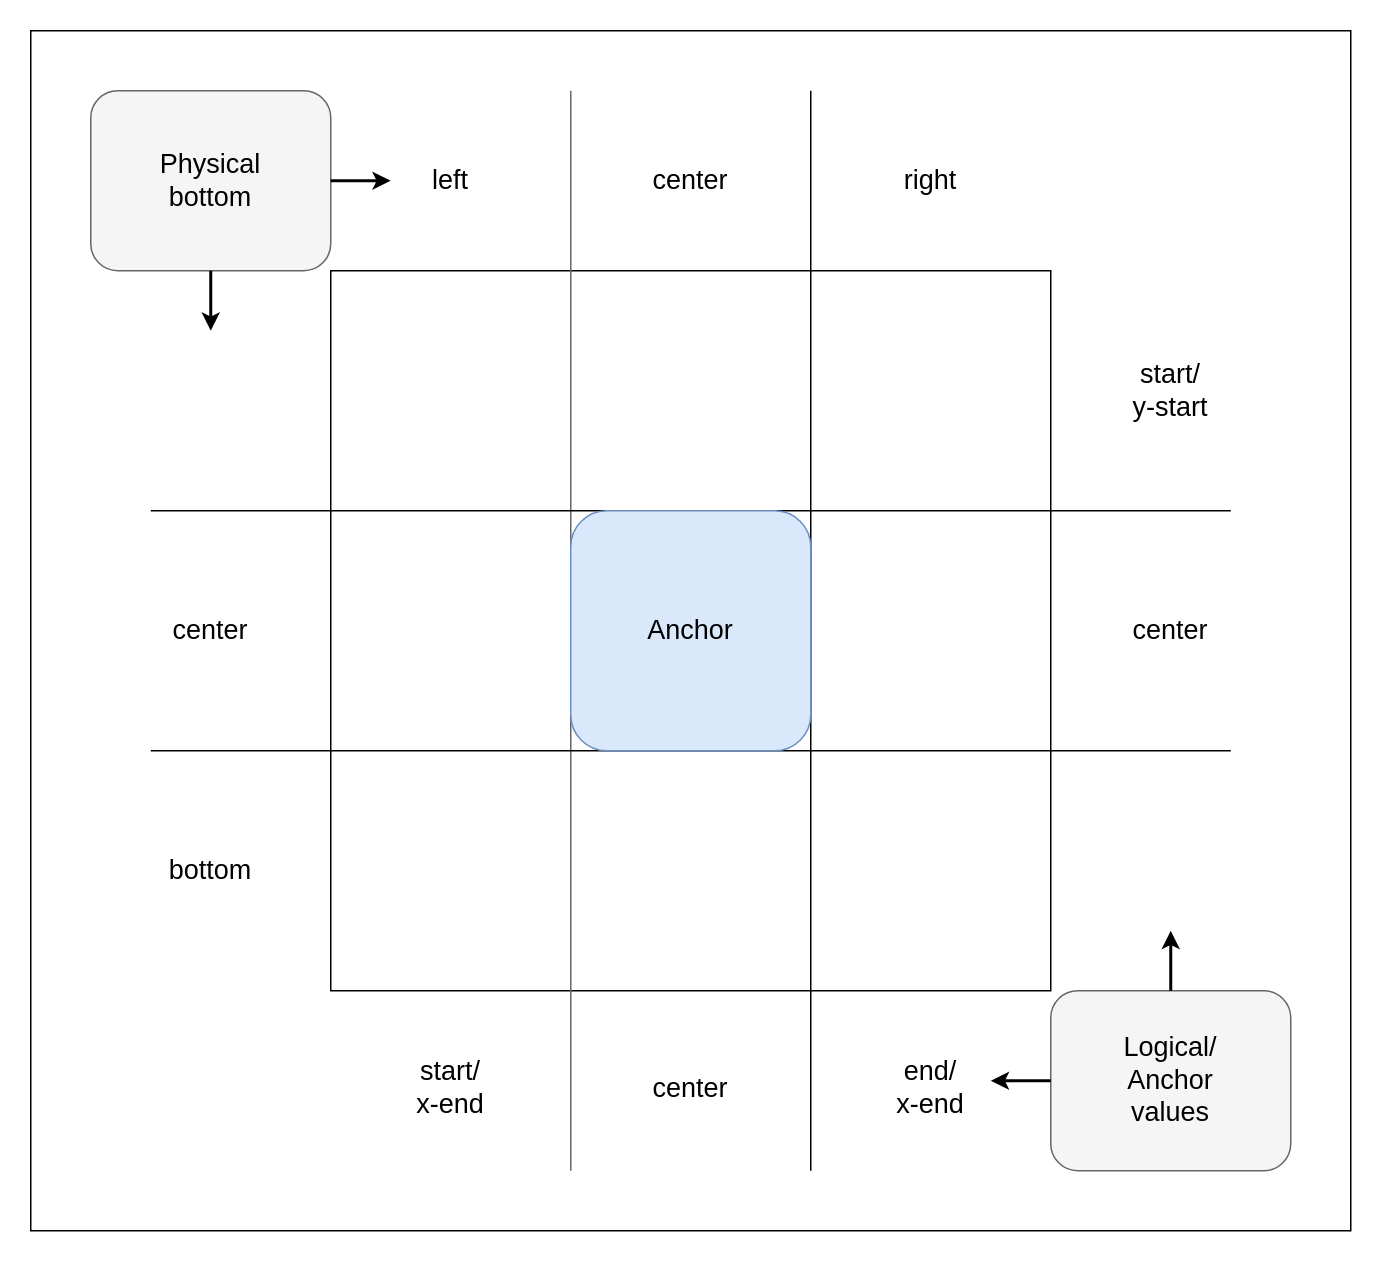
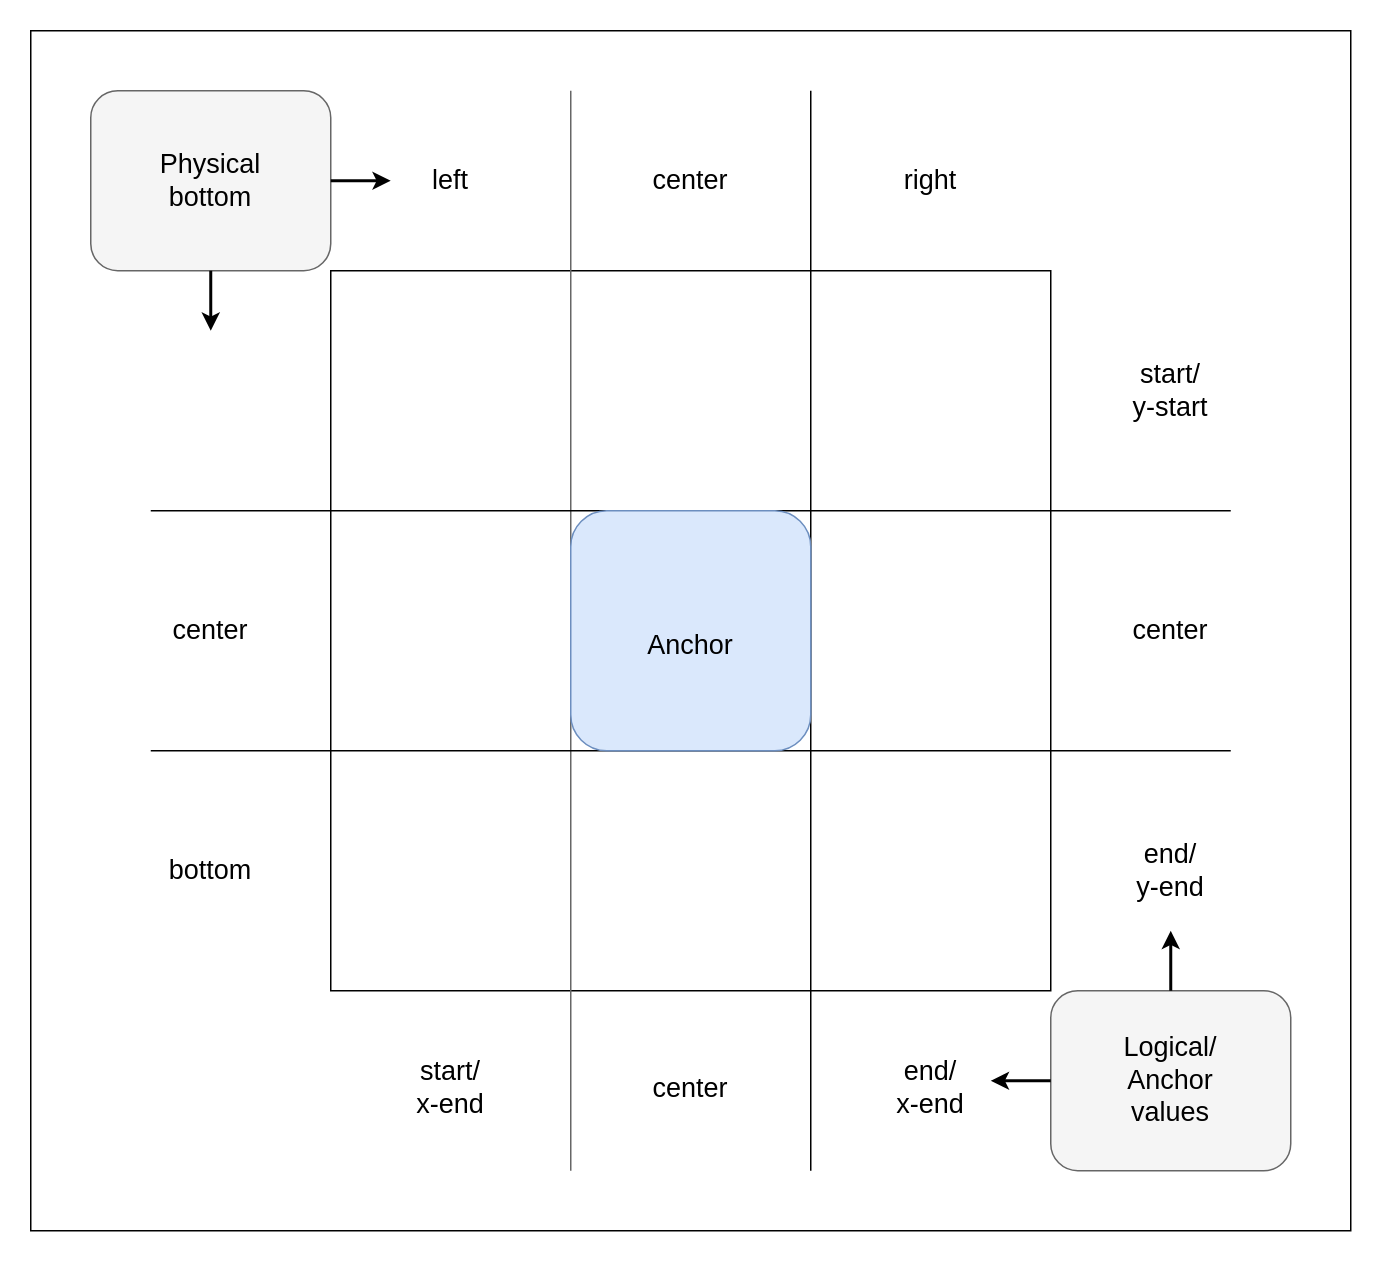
node "Anchor": moved (691, 631) -> (691, 646)
node "end/ y-end": added
